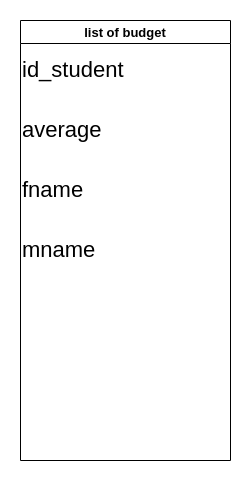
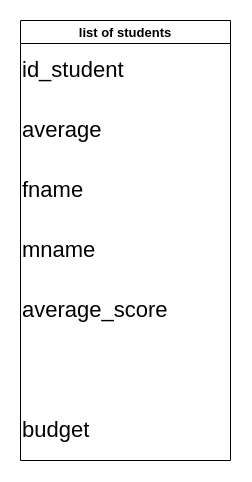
node "list of budget": label "list of budget" -> "list of students"
node "average_score": added
node "budget": added
